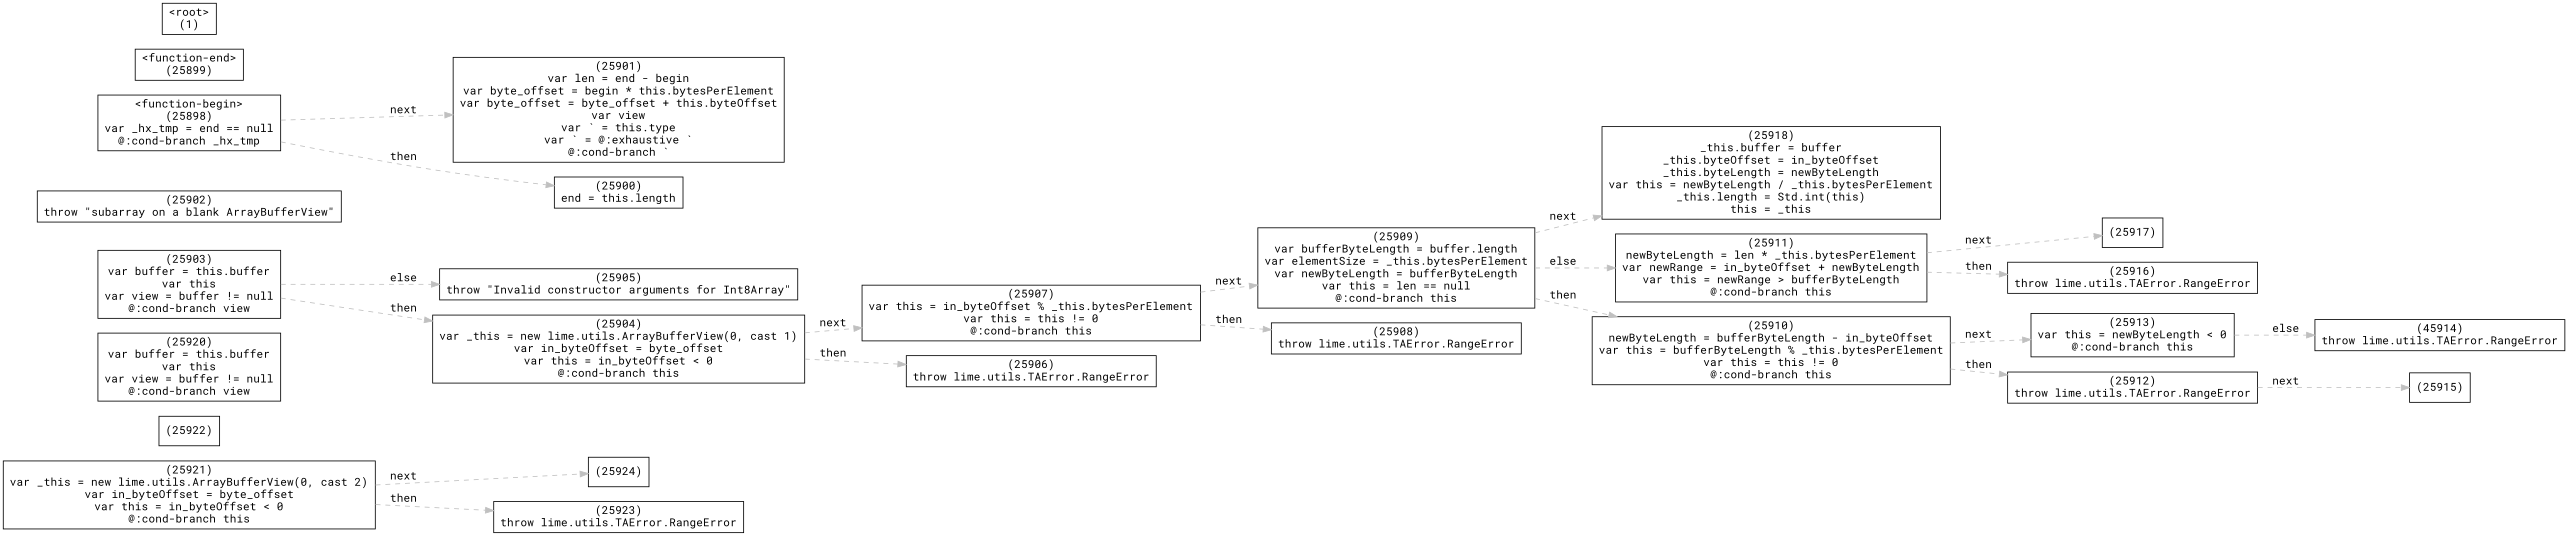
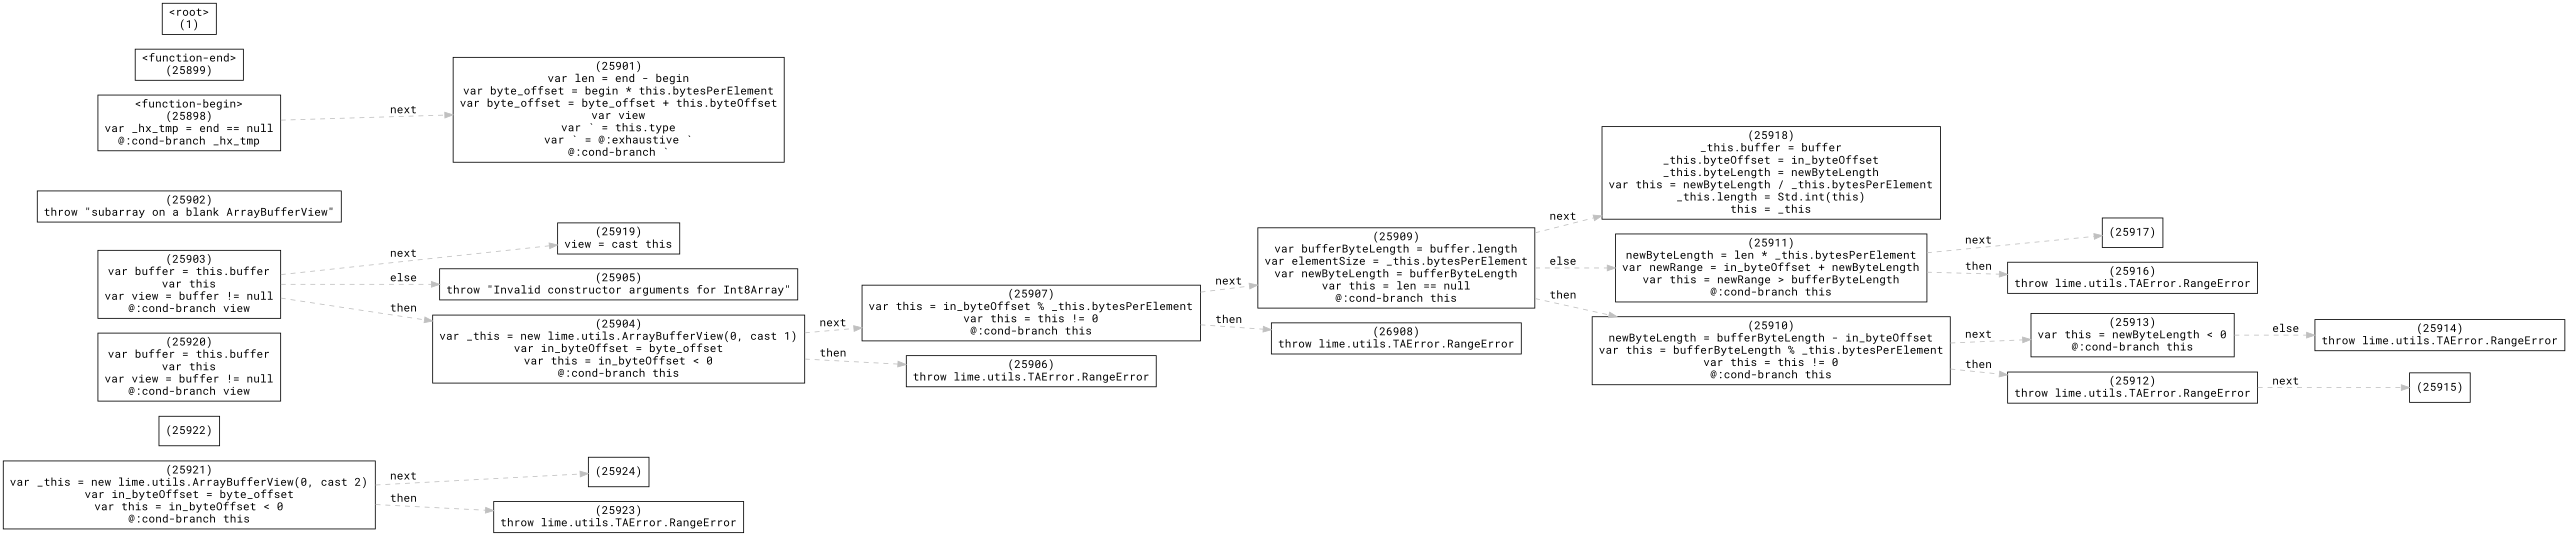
node "(25900) end = this.length": removed
node "(25919) view = cast this": added
node "(45914) throw lime.utils.TAError.RangeError": label "(45914) throw lime.utils.TAError.RangeError" -> "(25914) throw lime.utils.TAError.RangeError"
node "(25908) throw lime.utils.TAError.RangeError": label "(25908) throw lime.utils.TAError.RangeError" -> "(26908) throw lime.utils.TAError.RangeError"
